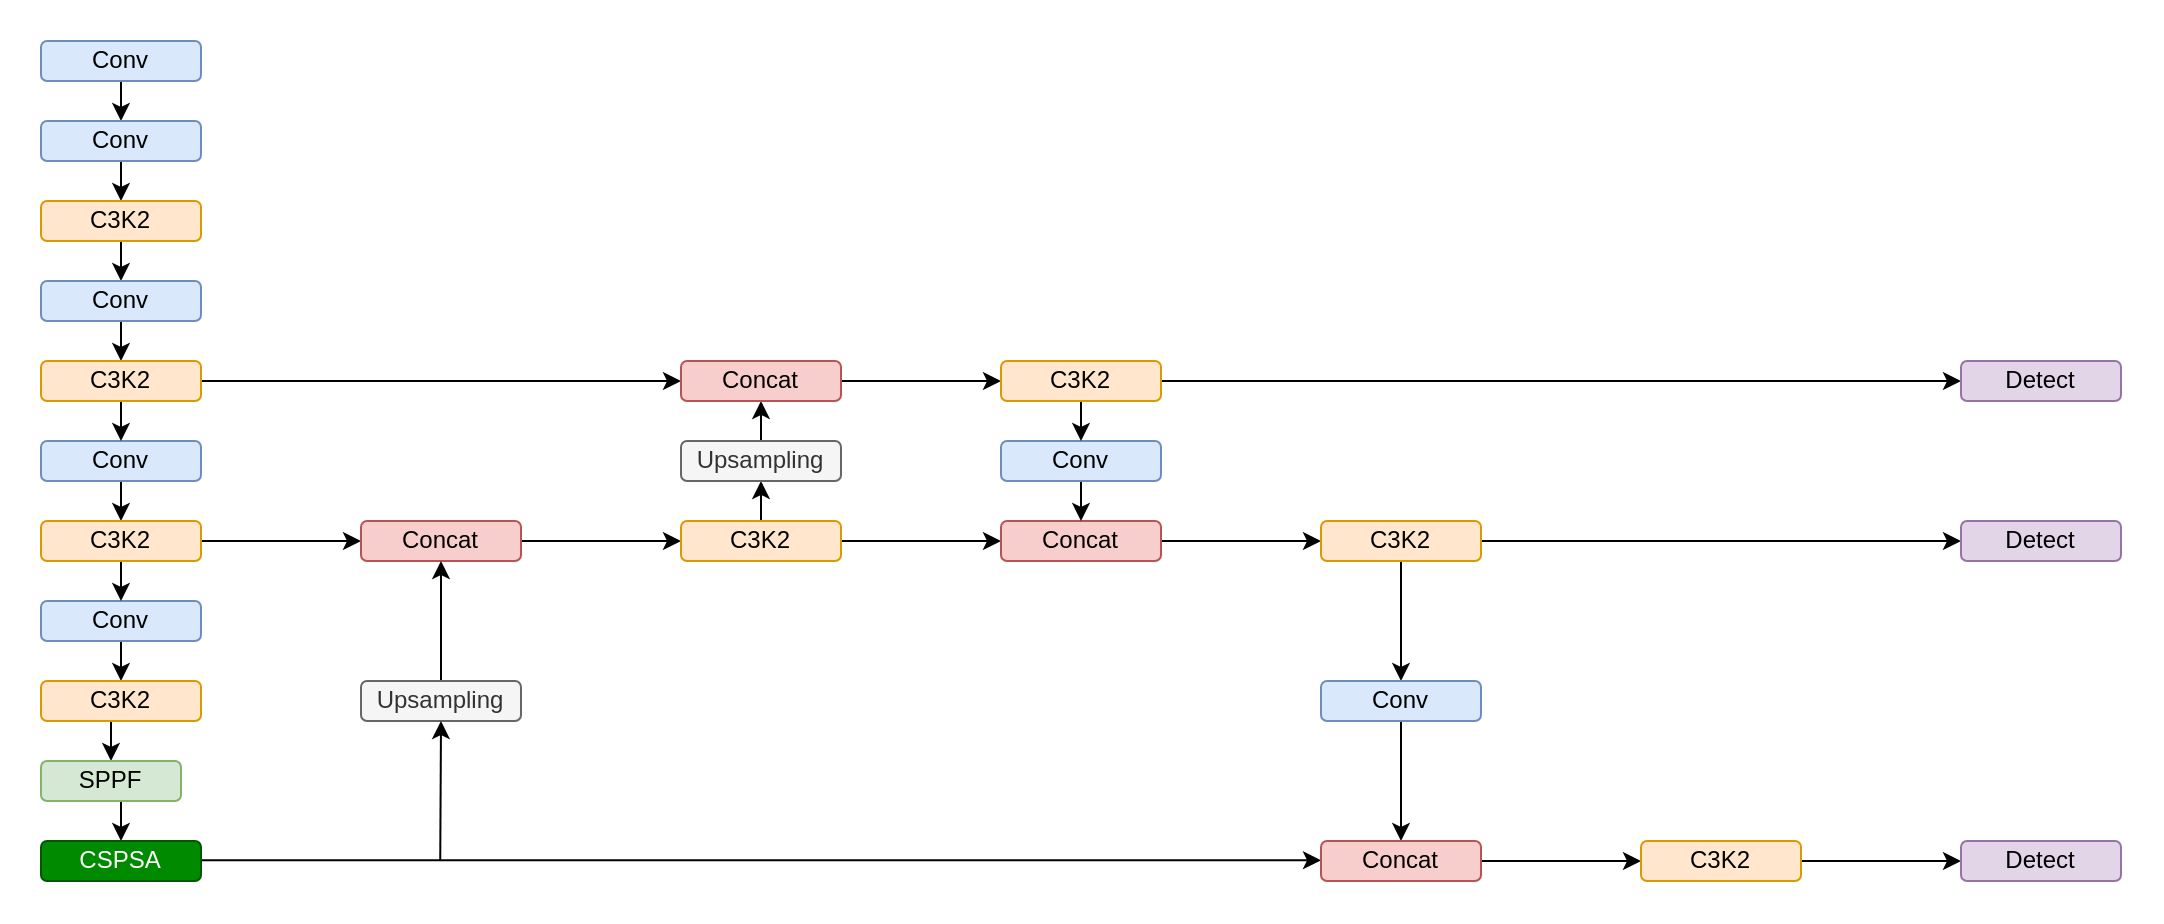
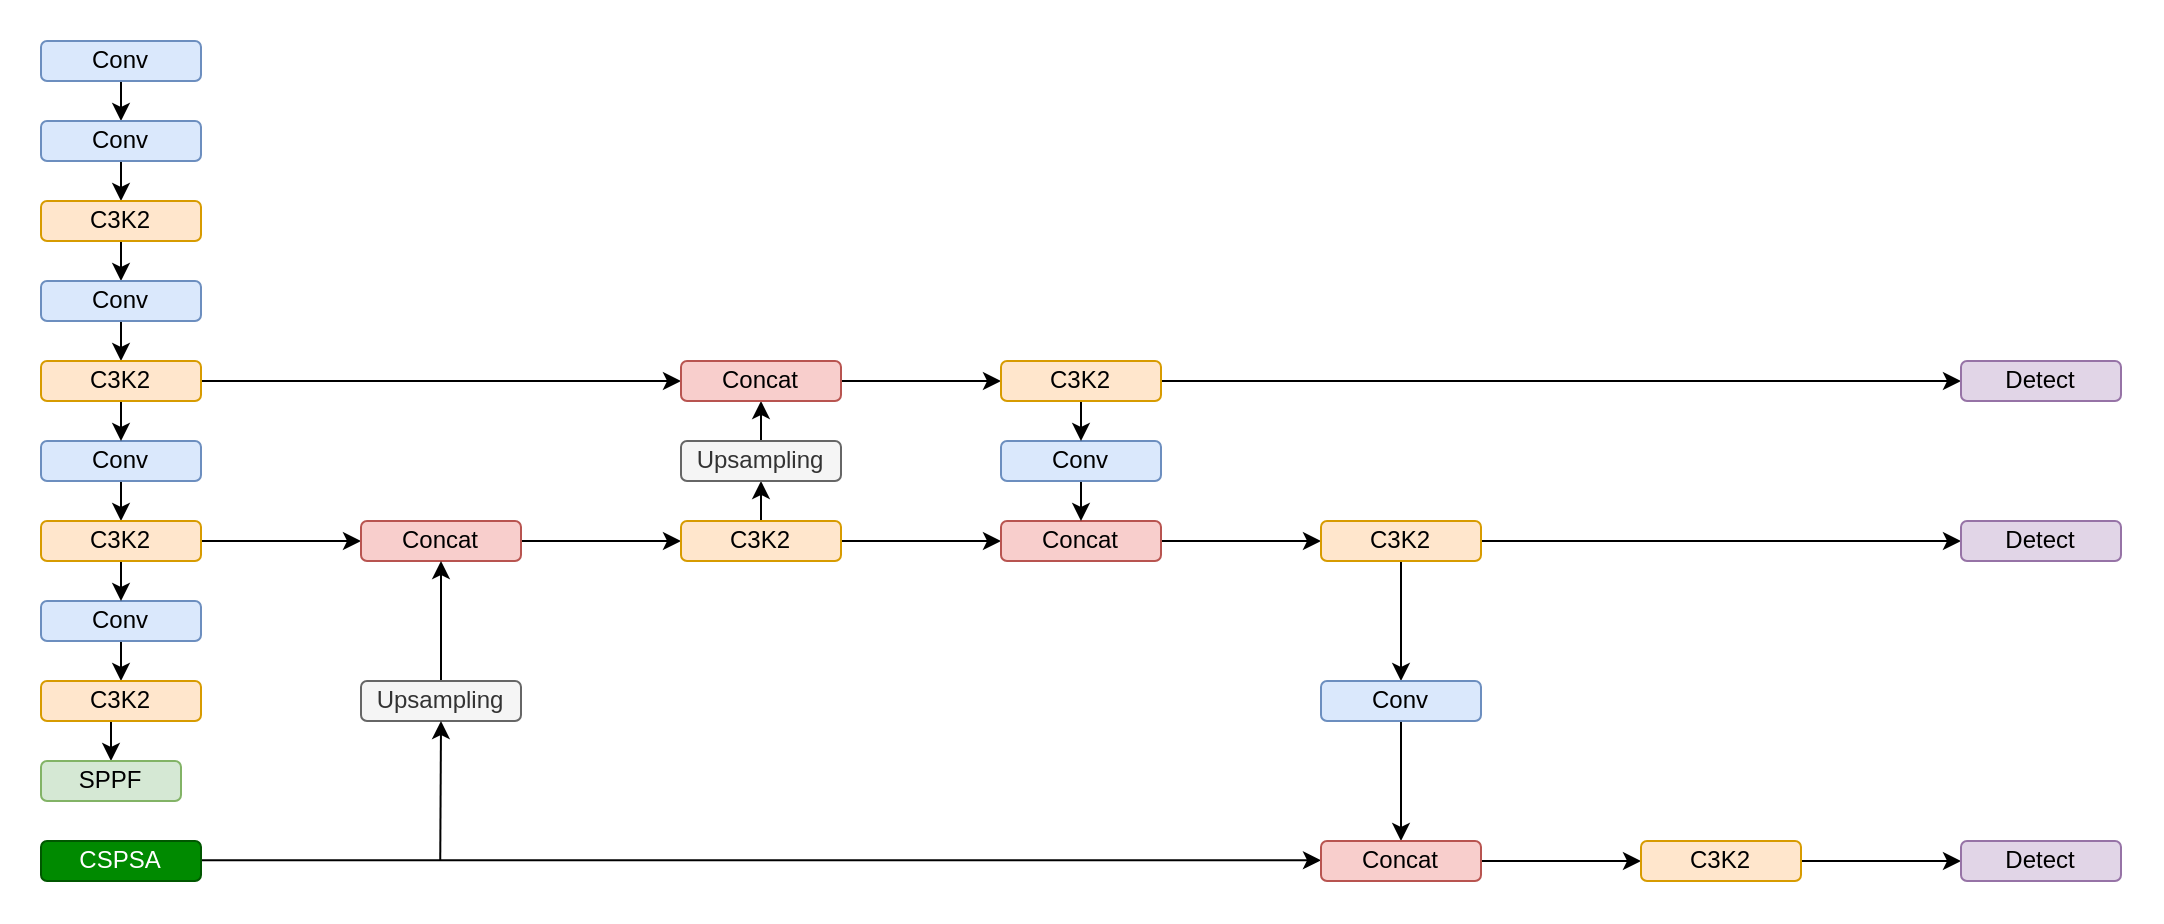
edge "SPPF" -> "CSPSA": removed
